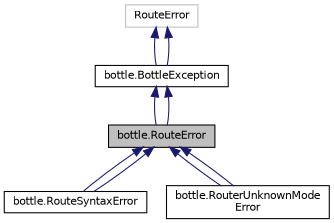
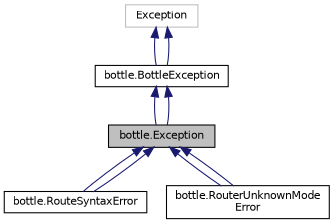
node "RouteError": label "RouteError" -> "Exception"
node "bottle.RouteError": label "bottle.RouteError" -> "bottle.Exception"
